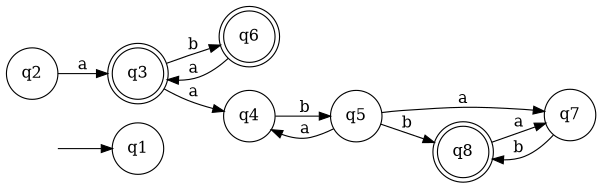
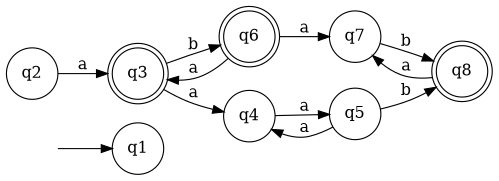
edge "q5" -> "q7": now "q6" -> "q7"
edge "q4" -> "q5": label "b" -> "a"
